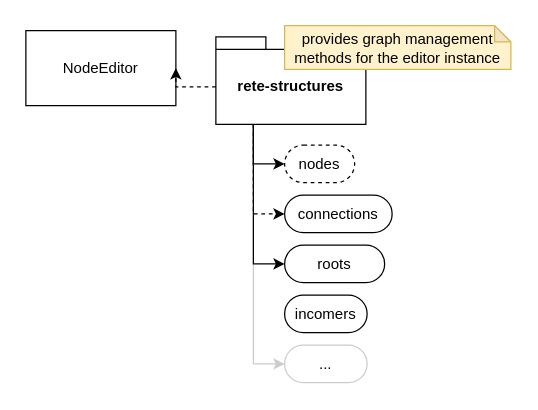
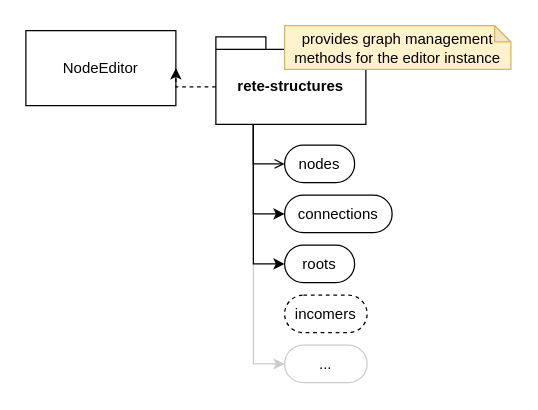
edge "rete-structures" -> "nodes": arrowhead classic -> open
node "nodes": style dashed -> solid
edge "rete-structures" -> "connections": style dashed -> solid
node "roots": size 100x38 -> 70x38
node "incomers": style solid -> dashed
